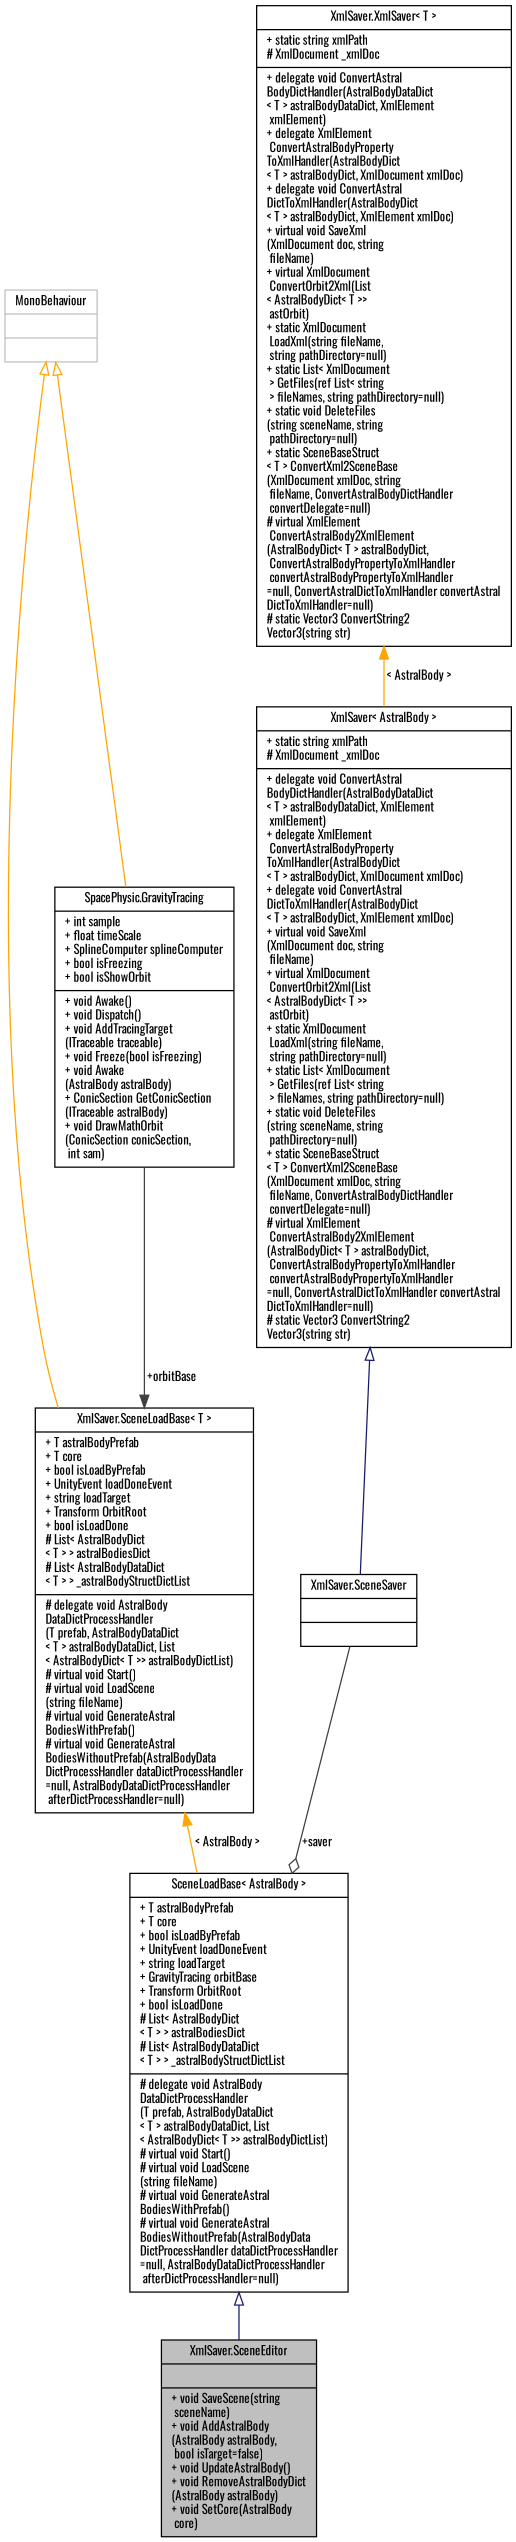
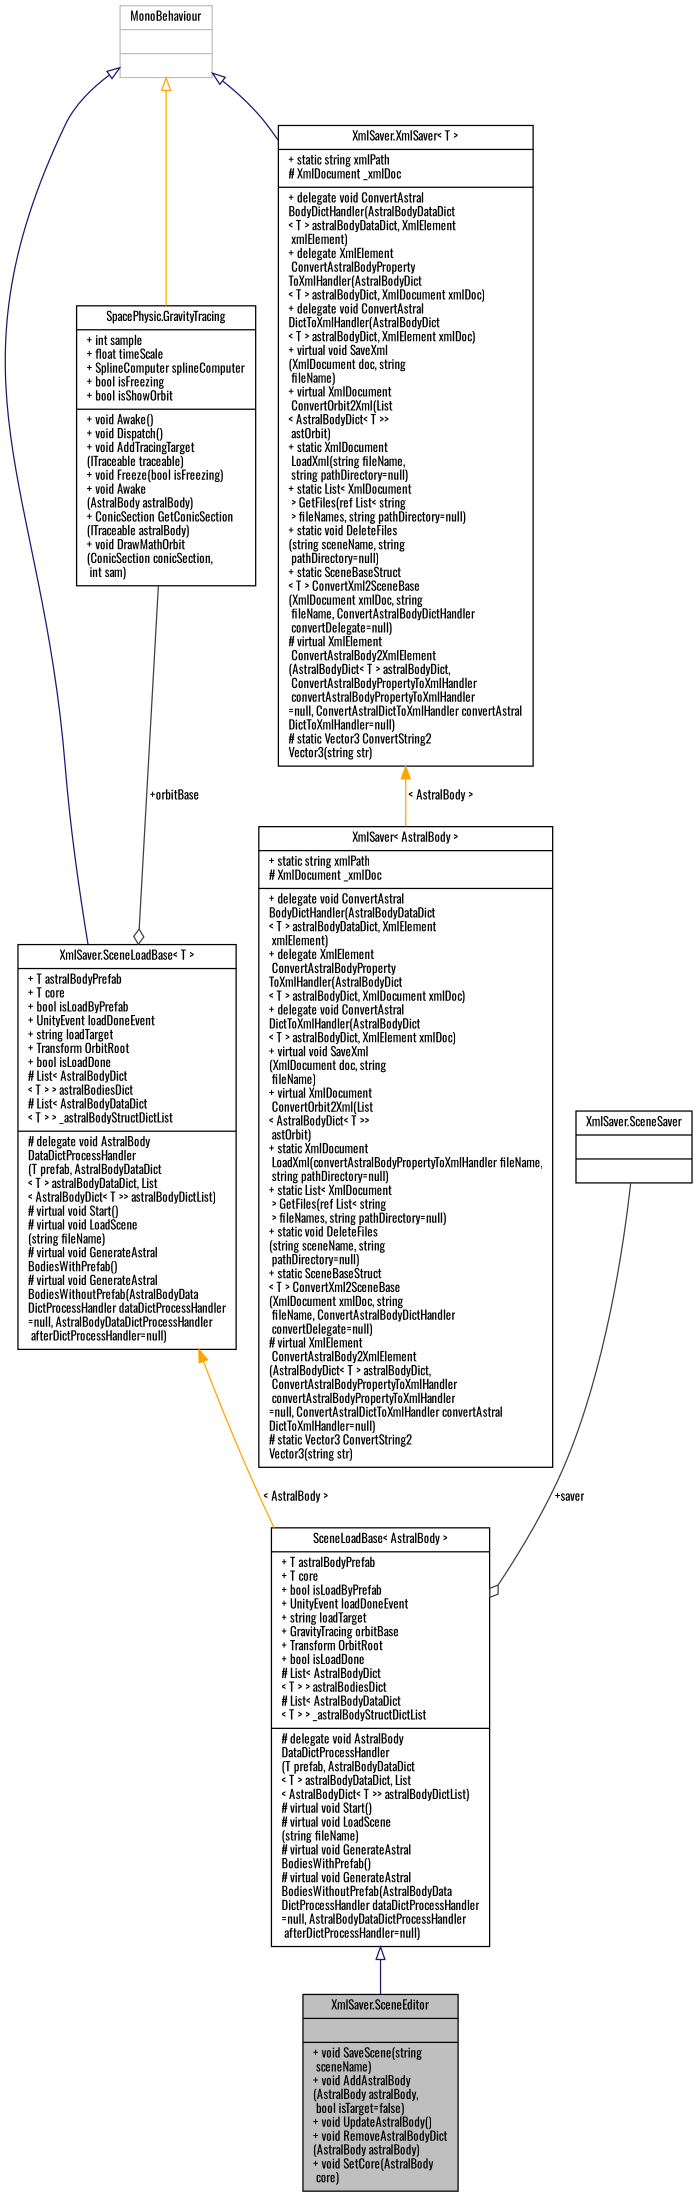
edge "XmlSaver.XmlSaver< T >" -> "MonoBehaviour": added
edge "XmlSaver.SceneLoadBase< T >" -> "MonoBehaviour": color orange -> midnightblue
node "XmlSaver< AstralBody >": text "LoadXml(string fileName," -> "LoadXml(convertAstralBodyPropertyToXmlHandler fileName,"
edge "SpacePhysic.GravityTracing" -> "XmlSaver.SceneLoadBase< T >": arrowhead normal -> odiamond
edge "XmlSaver.SceneSaver" -> "XmlSaver< AstralBody >": removed
